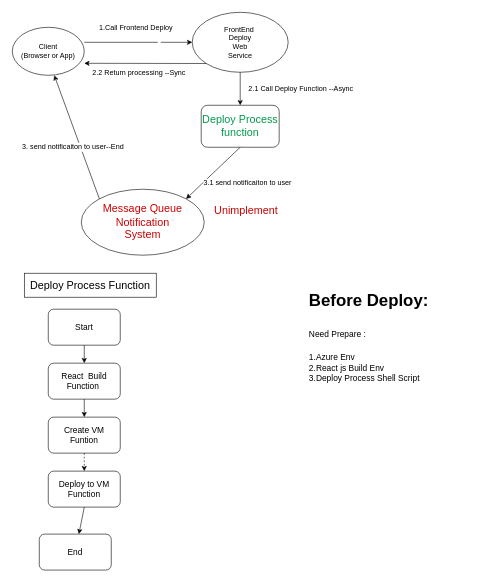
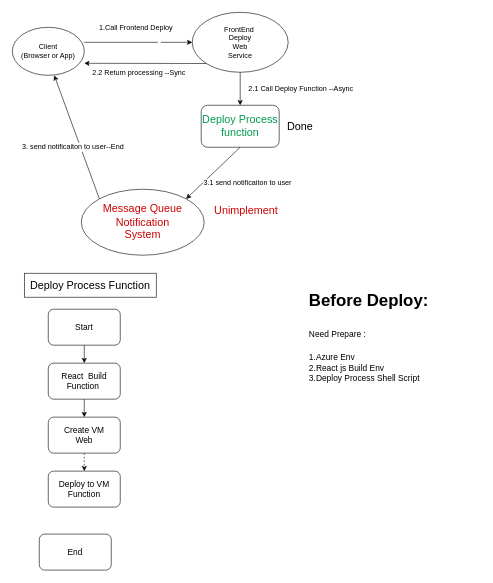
node "Done": added
node "Create VM Funtion": label "Create VM Funtion" -> "Create VM Web"
edge "Deploy to VM Function" -> "End": removed
